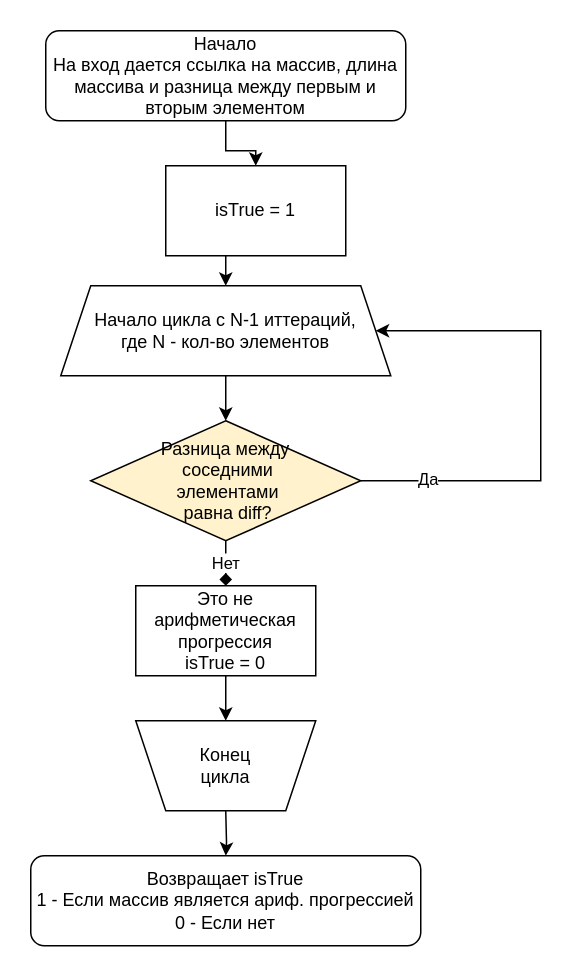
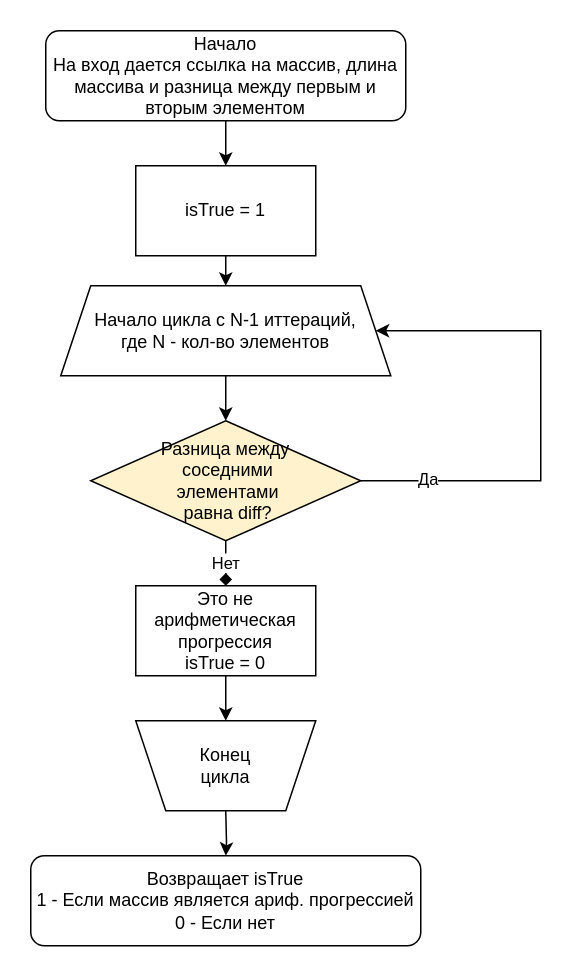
node "isTrue = 1": moved (256, 211) -> (226, 211)
